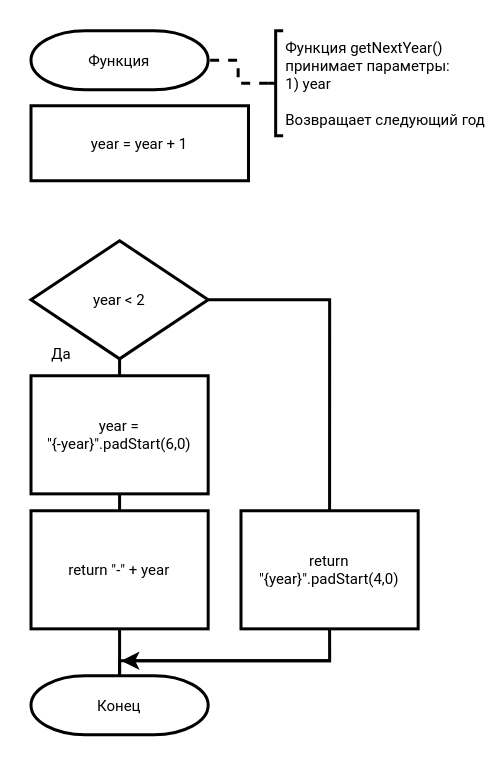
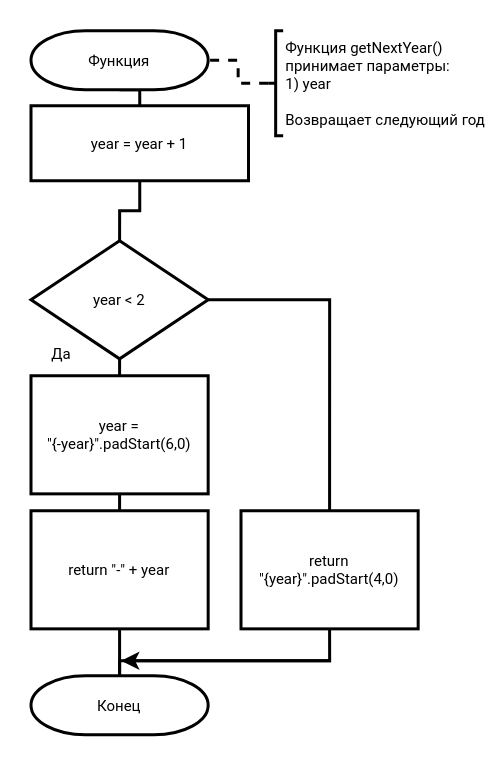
edge "Функция" -- "year = year + 1": added
edge "year = year + 1" -- "year < 2": added
